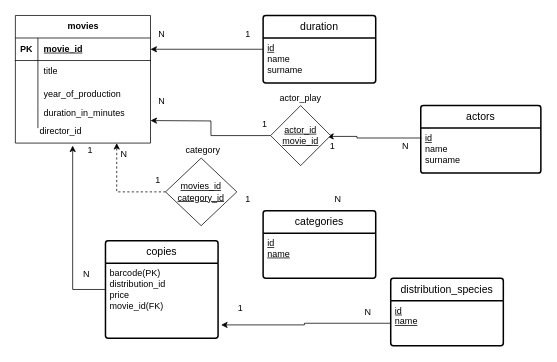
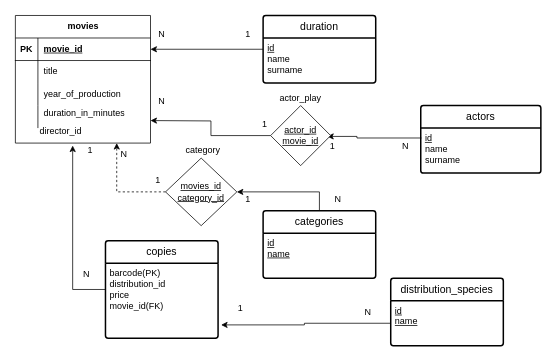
edge "categories" -> "movies_id category_id": added
